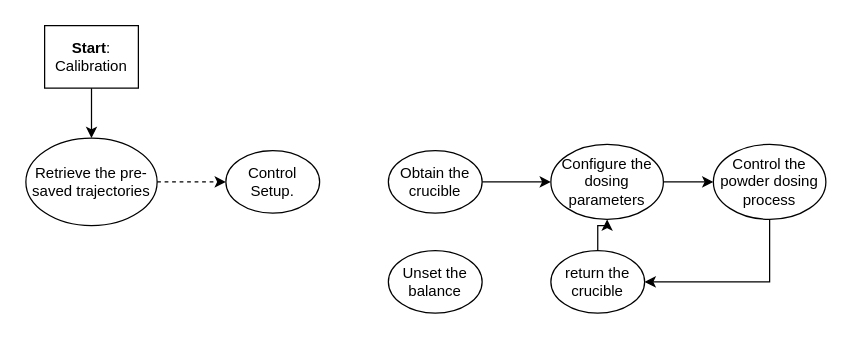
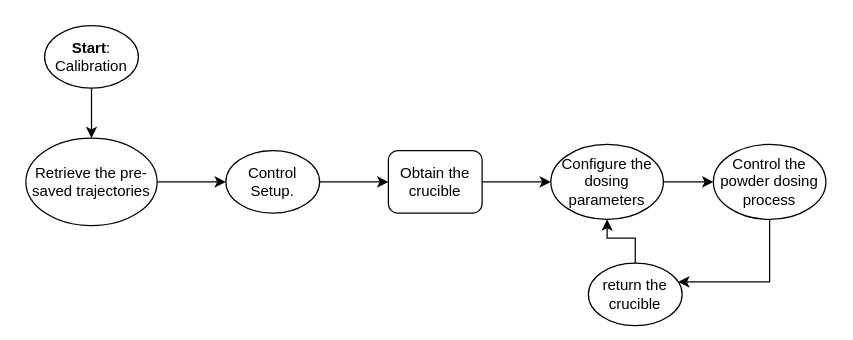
node "Start: Calibration": shape rectangle -> ellipse
edge "Retrieve the pre-saved trajectories" -> "Control Setup.": style dashed -> solid
edge "Control Setup." -> "Obtain the crucible": added
node "Obtain the crucible": shape ellipse -> rounded rectangle
node "Unset the balance": removed
node "return the crucible": moved (598, 282) -> (635, 294)
